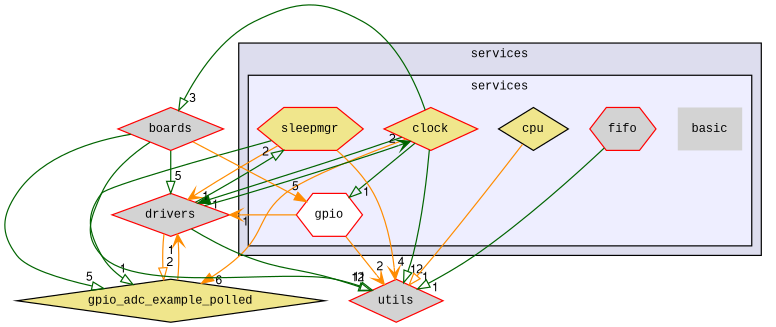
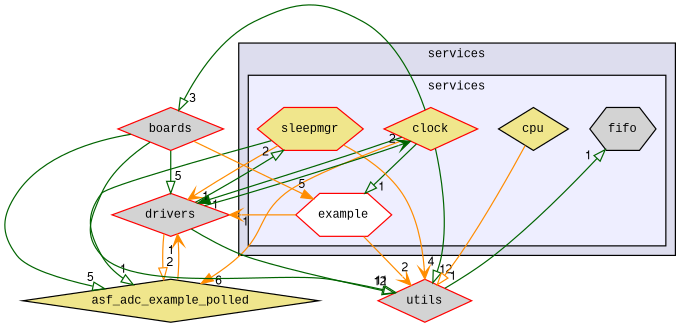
node "fifo": color red -> black
node "basic": removed
node "gpio": label "gpio" -> "example"
edge "fifo" -> "utils": reversed
node "gpio_adc_example_polled": label "gpio_adc_example_polled" -> "asf_adc_example_polled"
